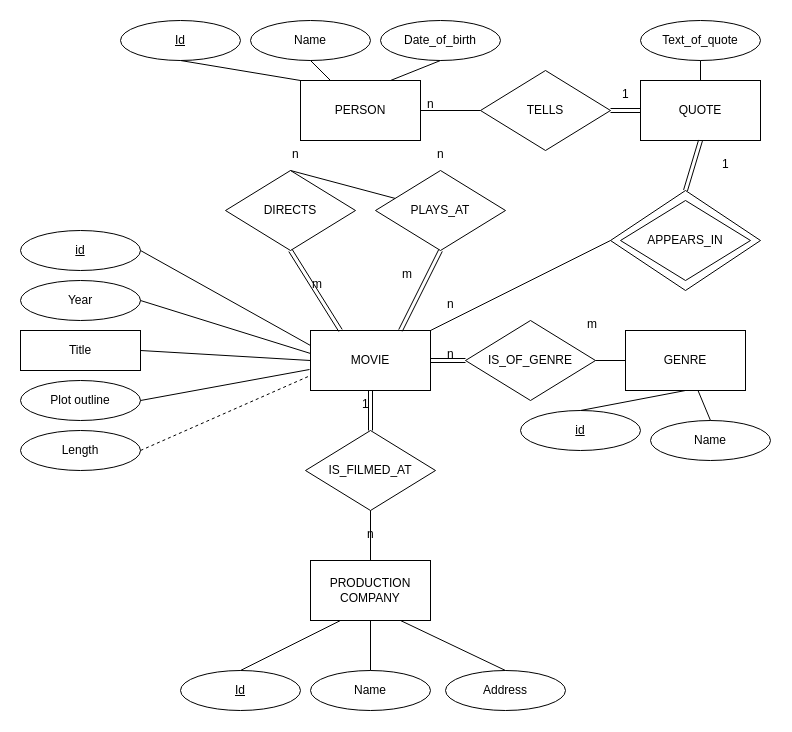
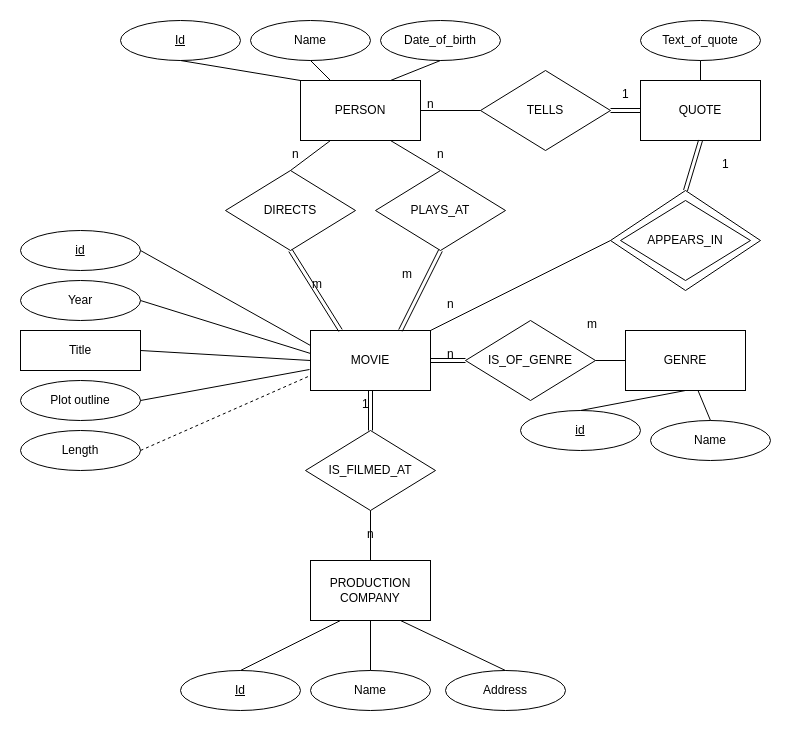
edge "PERSON" -- "PLAYS_AT": added
edge "DIRECTS" -- "PLAYS_AT": now "DIRECTS" -- "PERSON"
